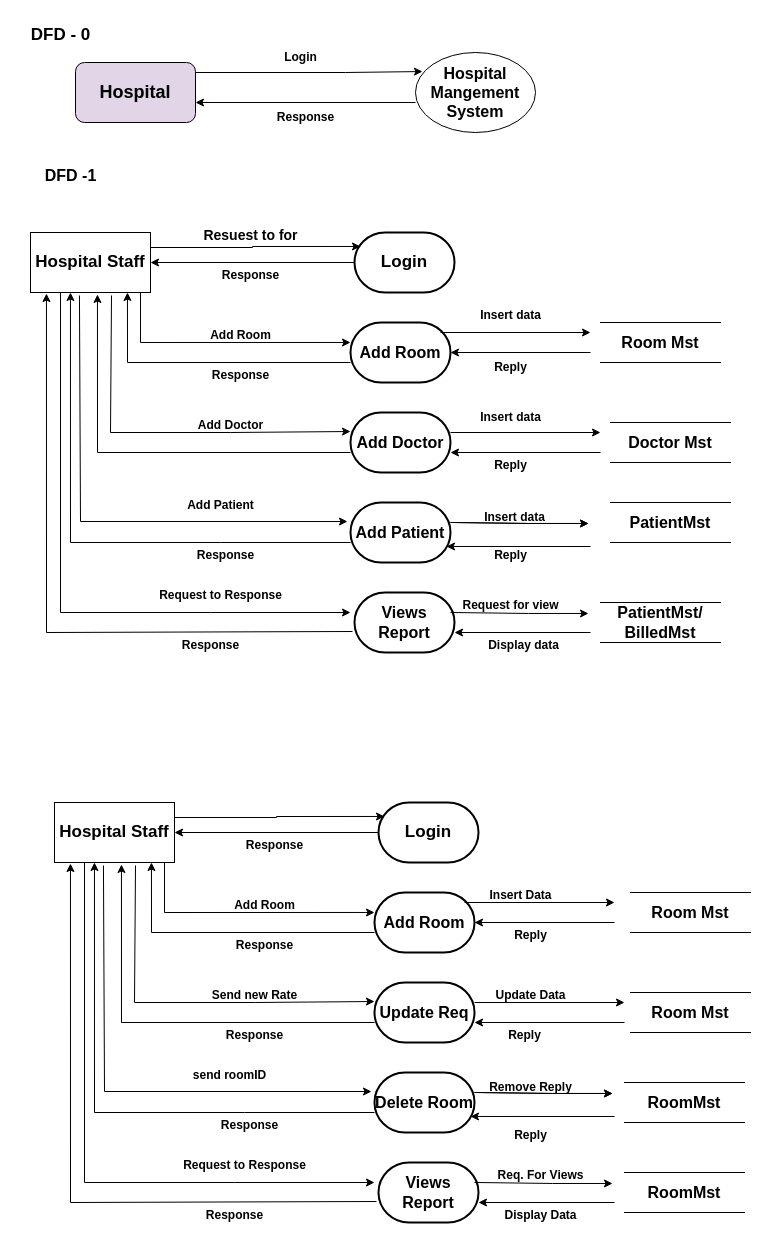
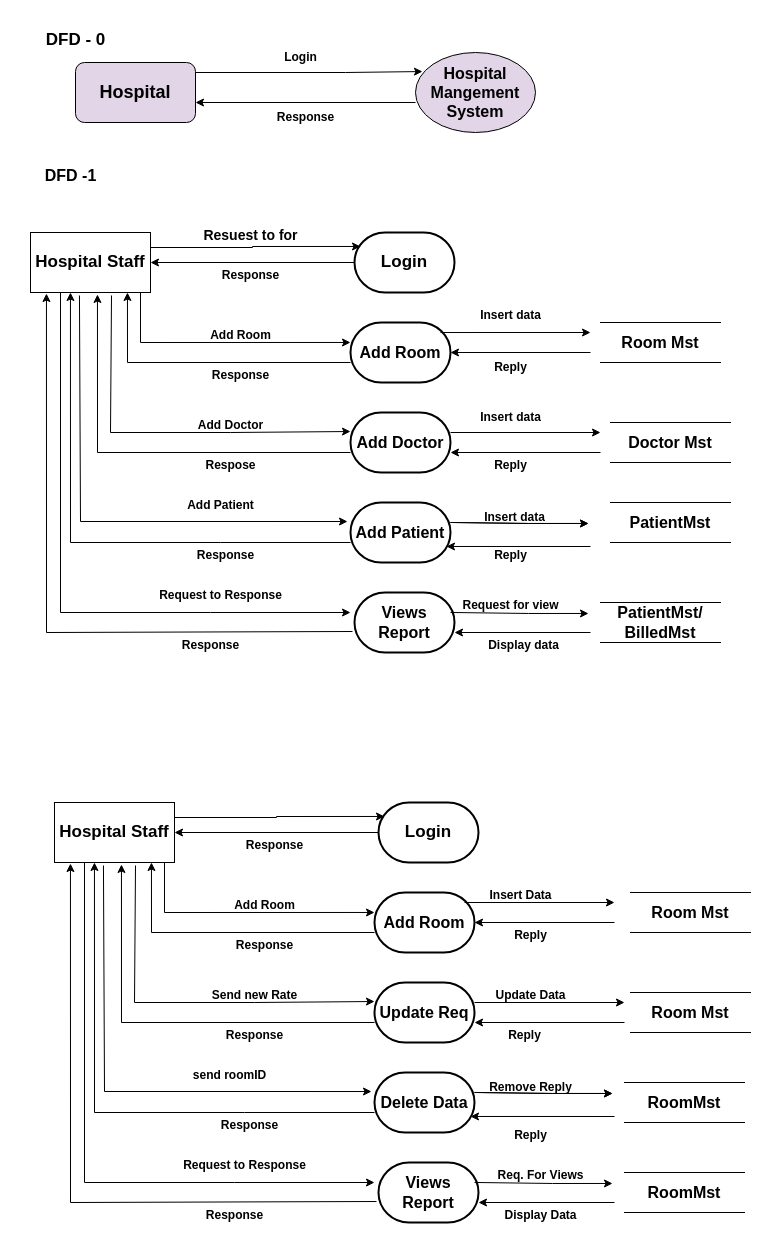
node "DFD - 0": moved (61, 36) -> (76, 41)
node "Hospital Mangement System": fillcolor #ffffff -> #e1d5e7
node "Respose": added
node "Delete Room": label "Delete Room" -> "Delete Data"
